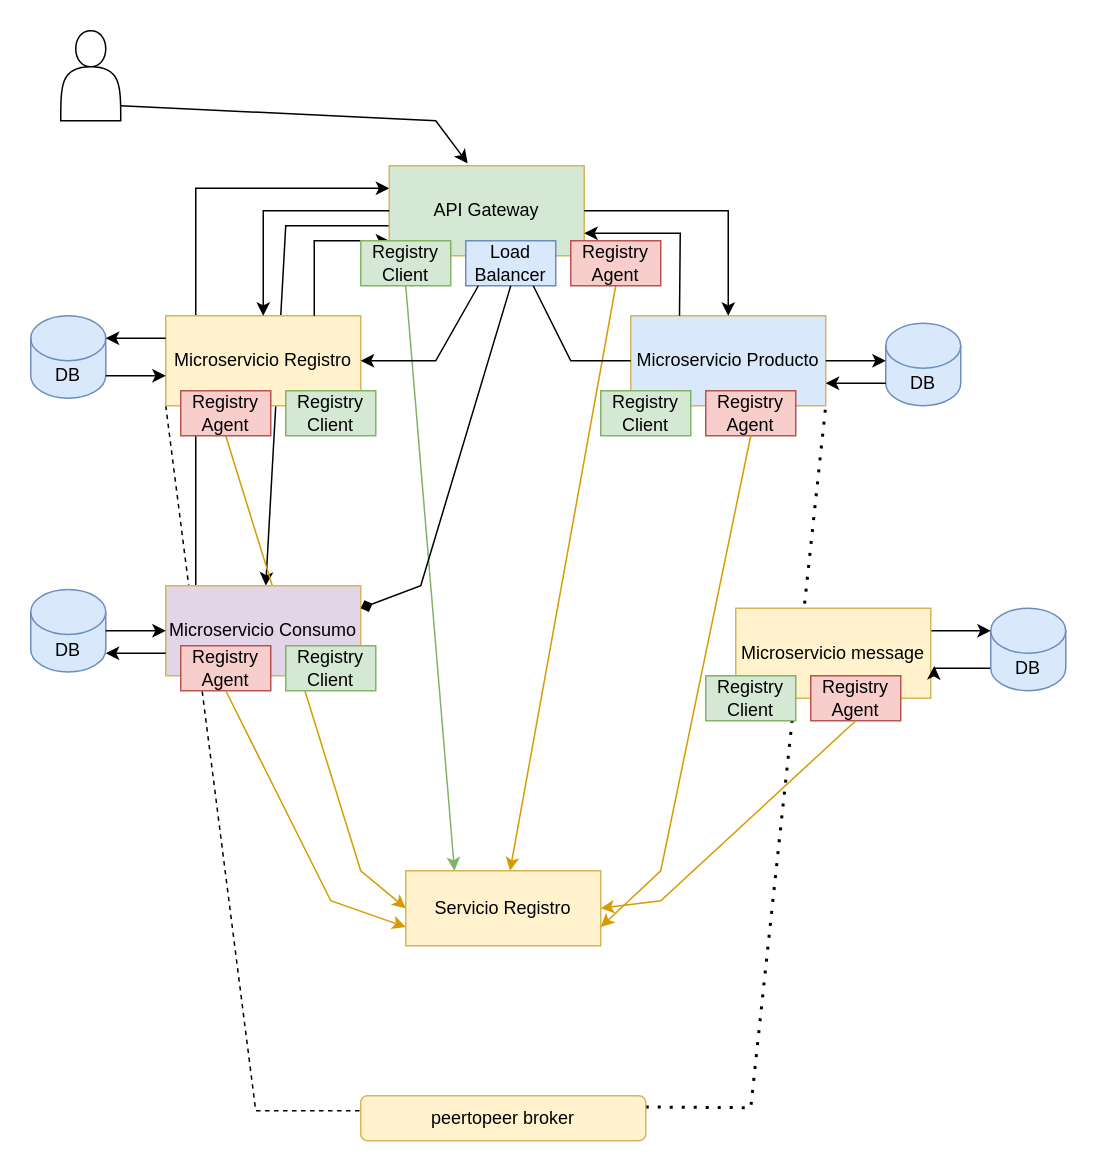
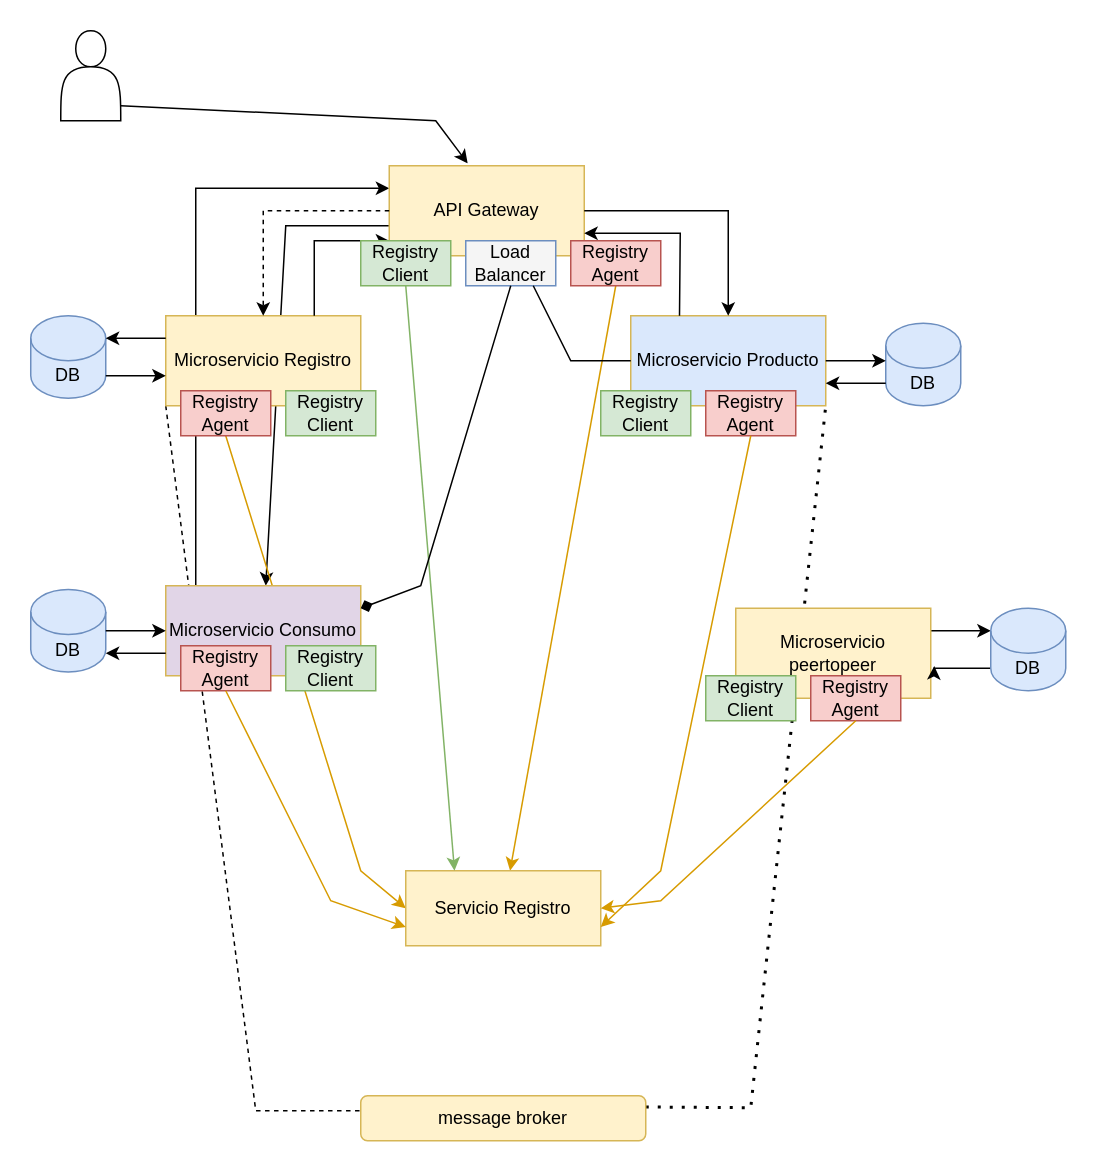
edge "API Gateway" -> "Microservicio Registro": style solid -> dashed
node "API Gateway": fillcolor #d5e8d4 -> #fff2cc
node "Load Balancer": fillcolor #dae8fc -> #f5f5f5
edge "Load Balancer" -> "Microservicio Registro": removed
node "Microservicio message": label "Microservicio message" -> "Microservicio peertopeer"
node "peertopeer broker": label "peertopeer broker" -> "message broker"
